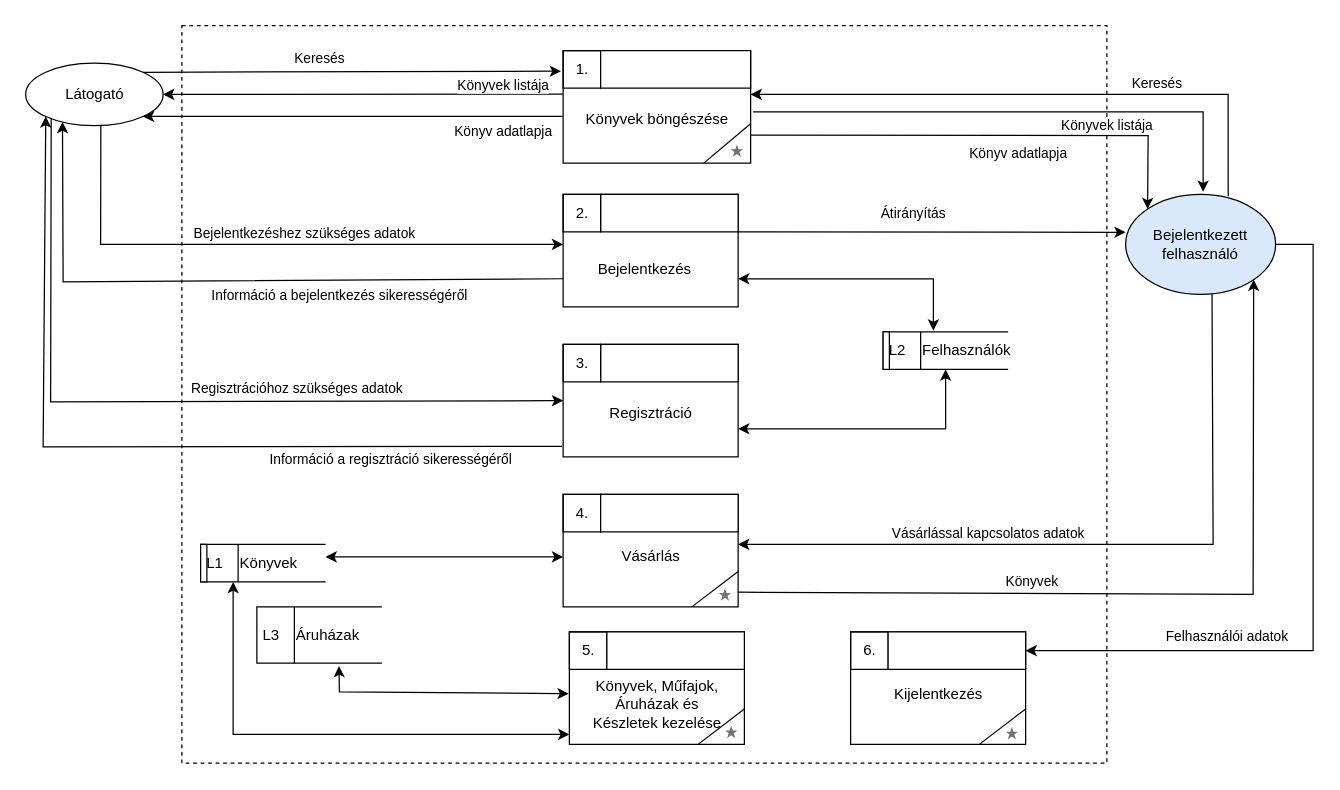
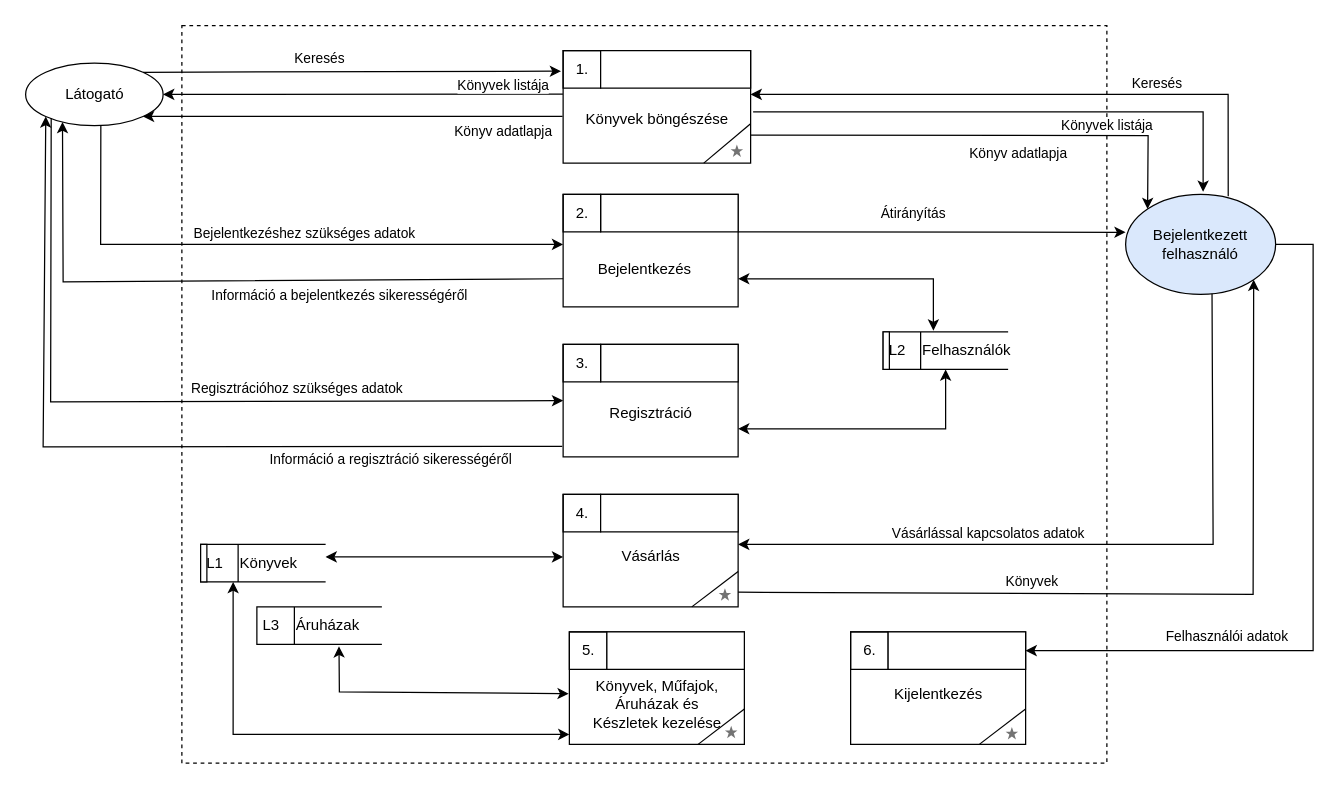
node "L3 Áruházak": size 125x56 -> 125x38
